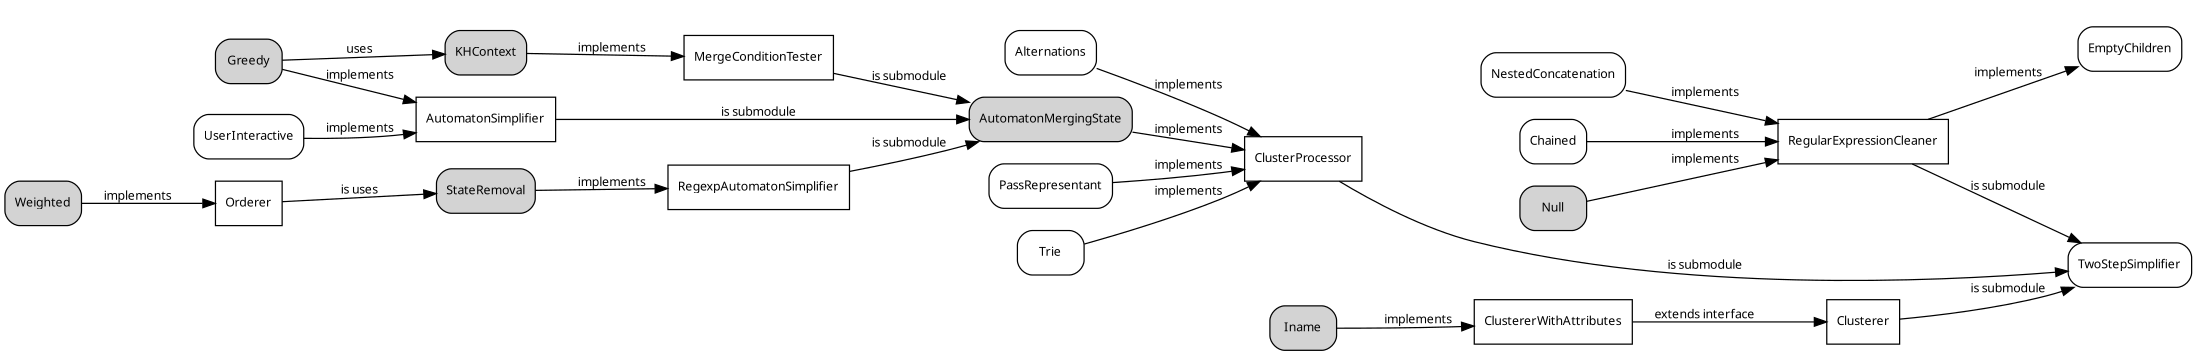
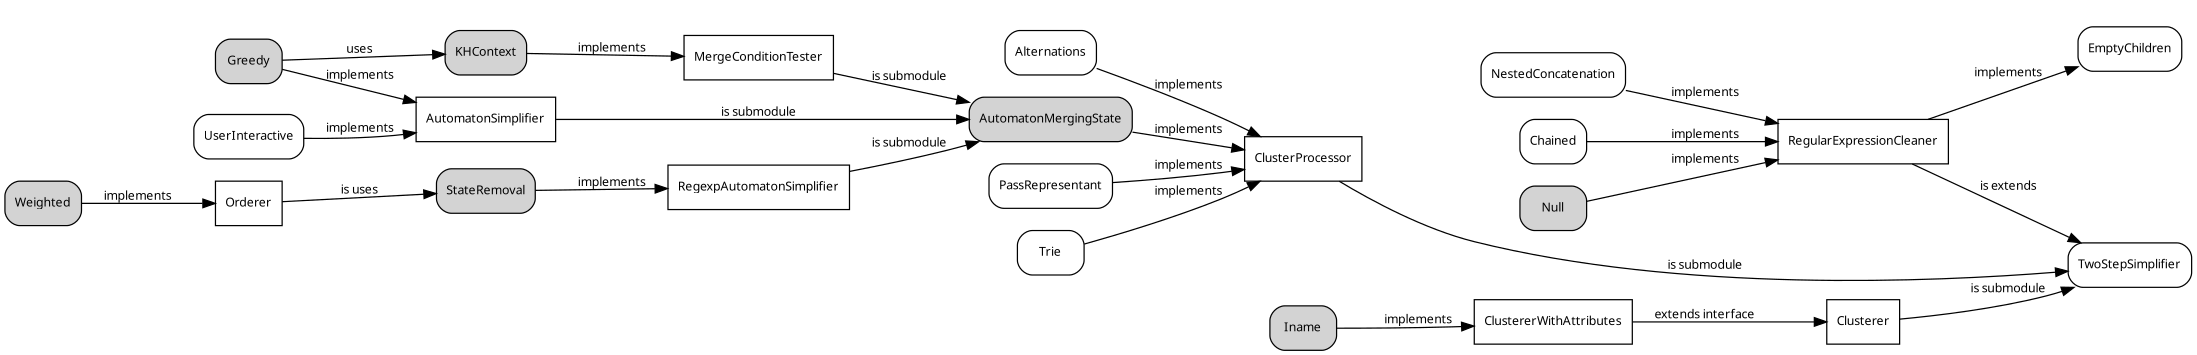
edge "RegularExpressionCleaner" -> "TwoStepSimplifier": label "is submodule" -> "is extends"
